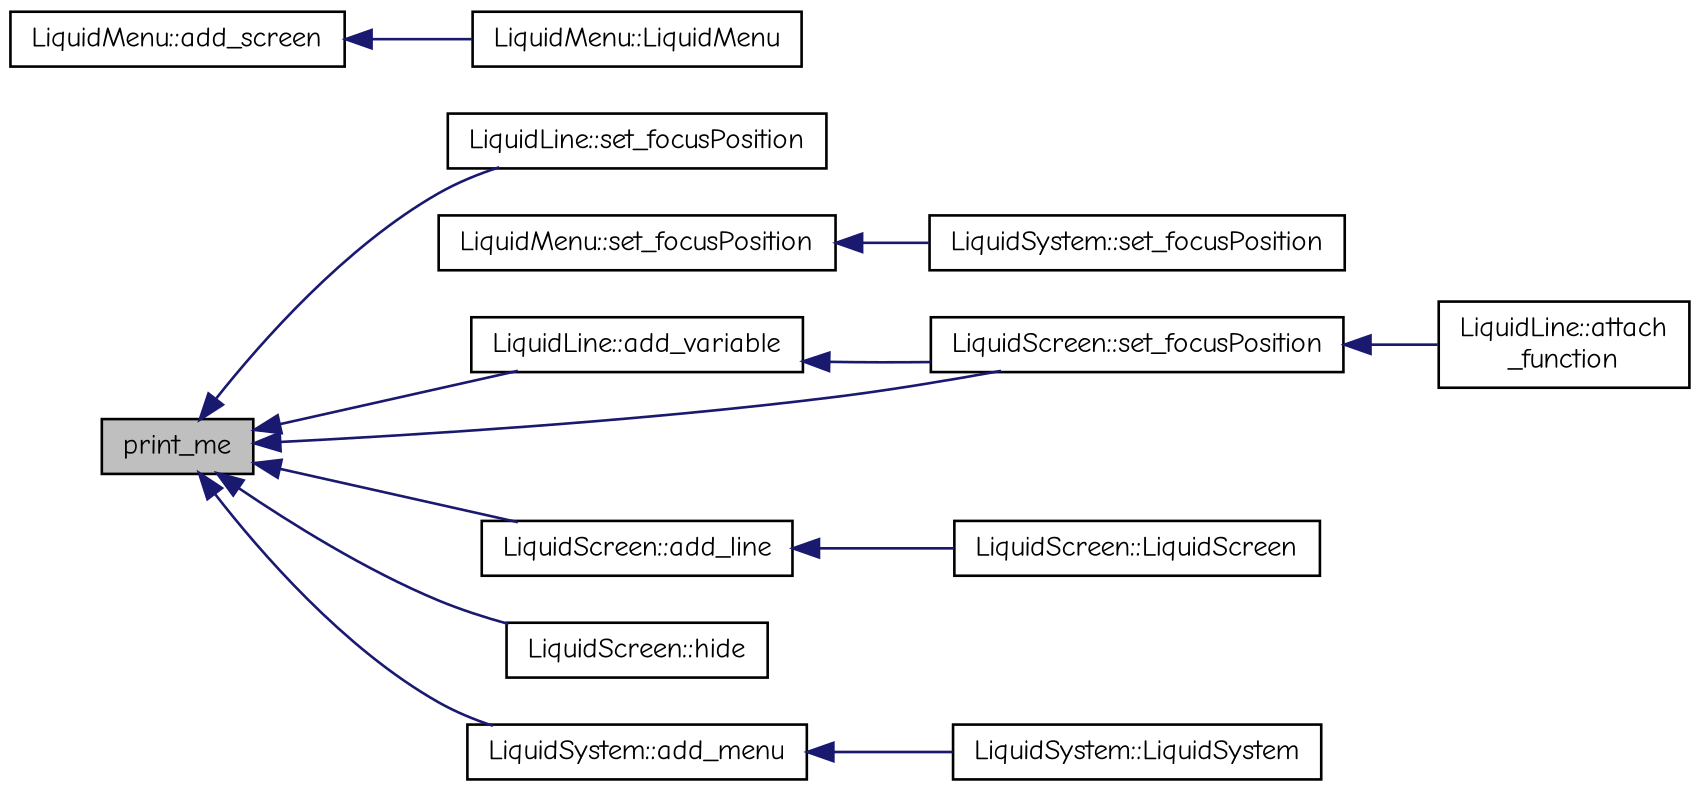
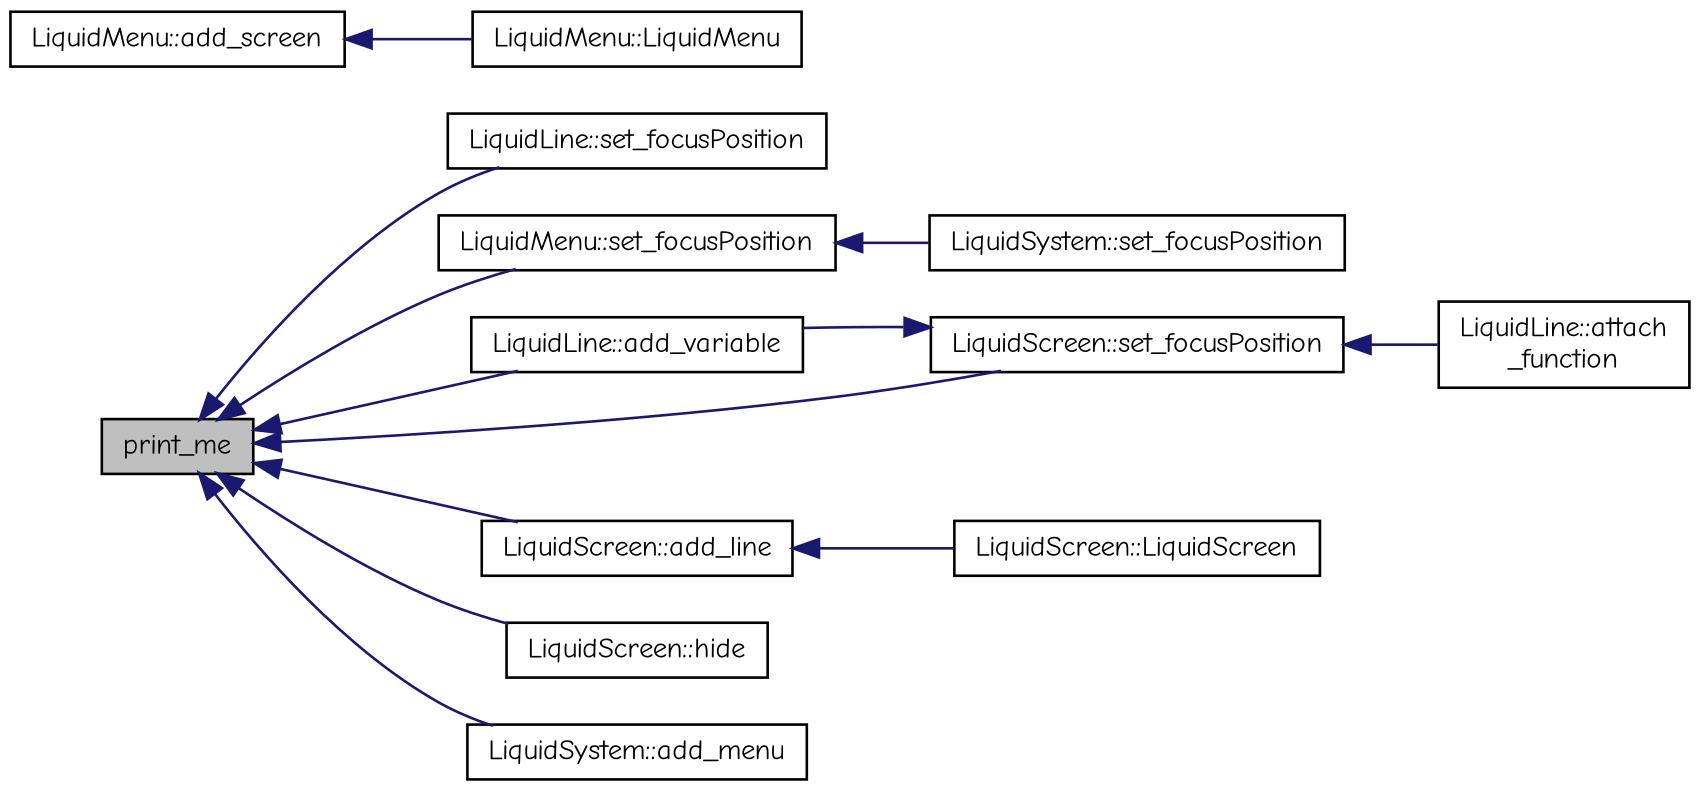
edge "LiquidMenu::set_focusPosition" -> "print_me": added
edge "LiquidScreen::set_focusPosition" -> "LiquidLine::add_variable": reversed
node "LiquidSystem::LiquidSystem": removed
